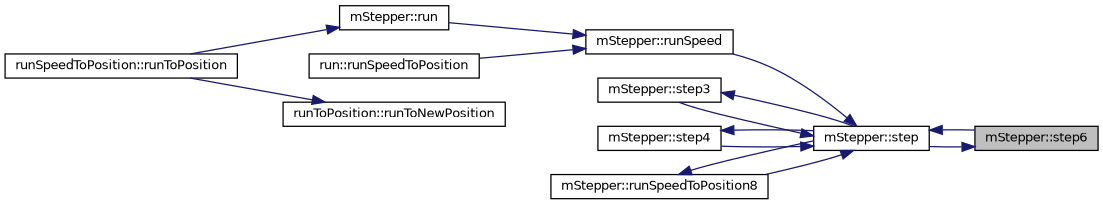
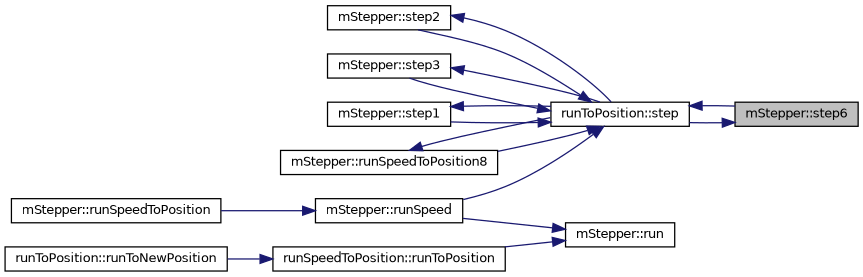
node "mStepper::step2": added
edge "mStepper::run" -> "mStepper::runSpeed": reversed
node "run::runSpeedToPosition": label "run::runSpeedToPosition" -> "mStepper::runSpeedToPosition"
edge "runSpeedToPosition::runToPosition" -> "runToPosition::runToNewPosition": reversed
node "mStepper::step4": label "mStepper::step4" -> "mStepper::step1"
node "mStepper::step": label "mStepper::step" -> "runToPosition::step"
